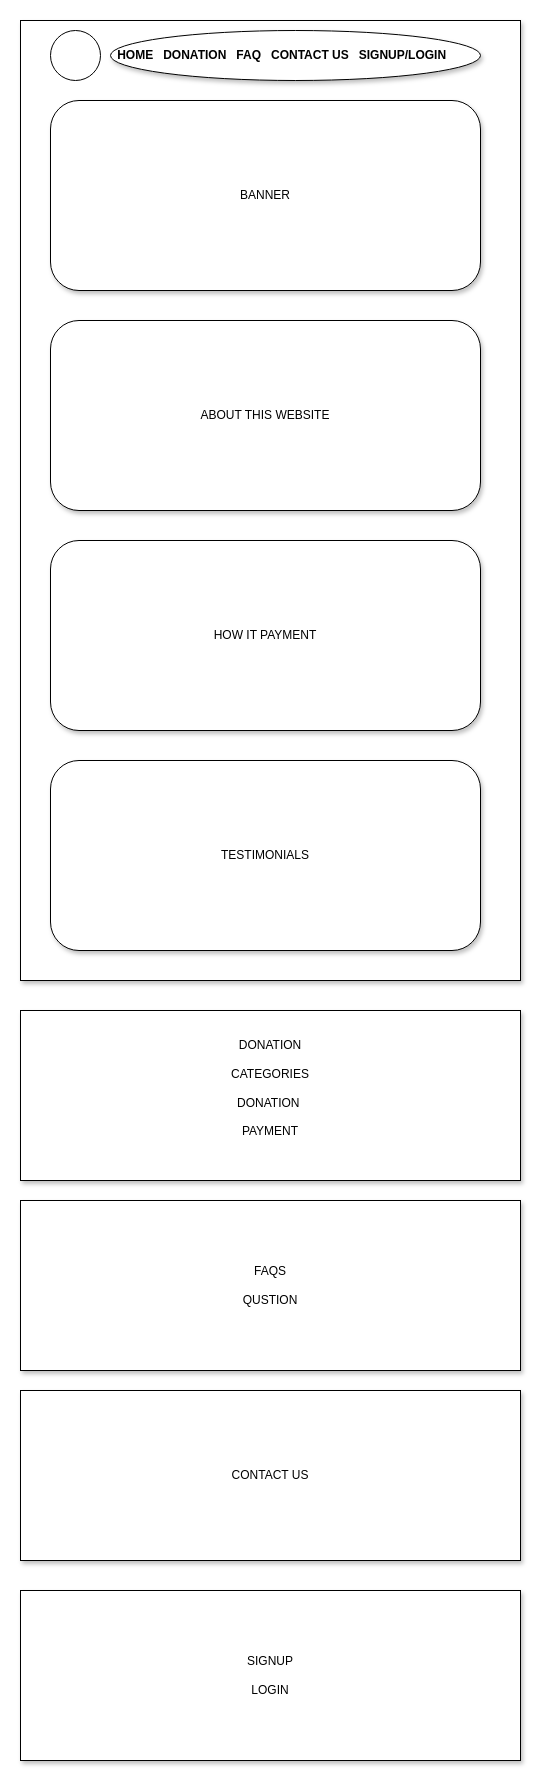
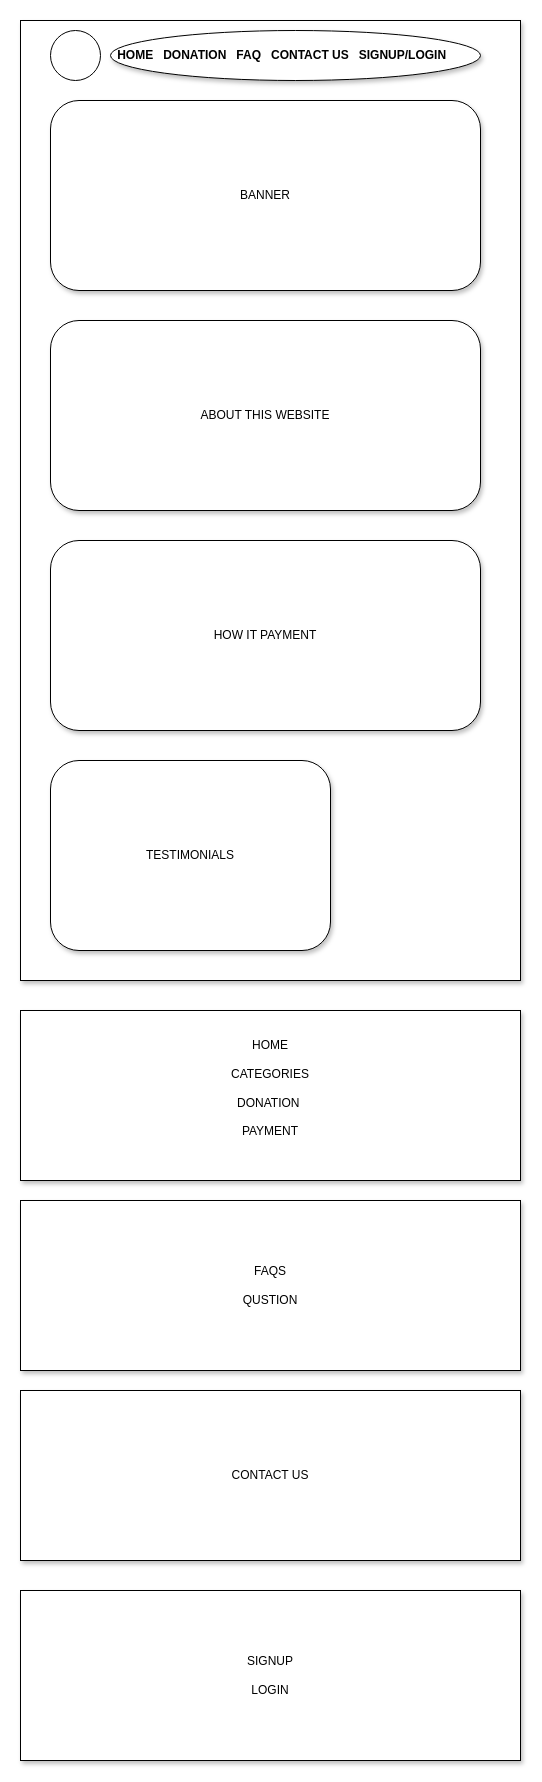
node "TESTIMONIALS": size 430x190 -> 280x190
node "DONATION CATEGORIES DONATION PAYMENT": label "DONATION CATEGORIES DONATION PAYMENT" -> "HOME CATEGORIES DONATION PAYMENT"
